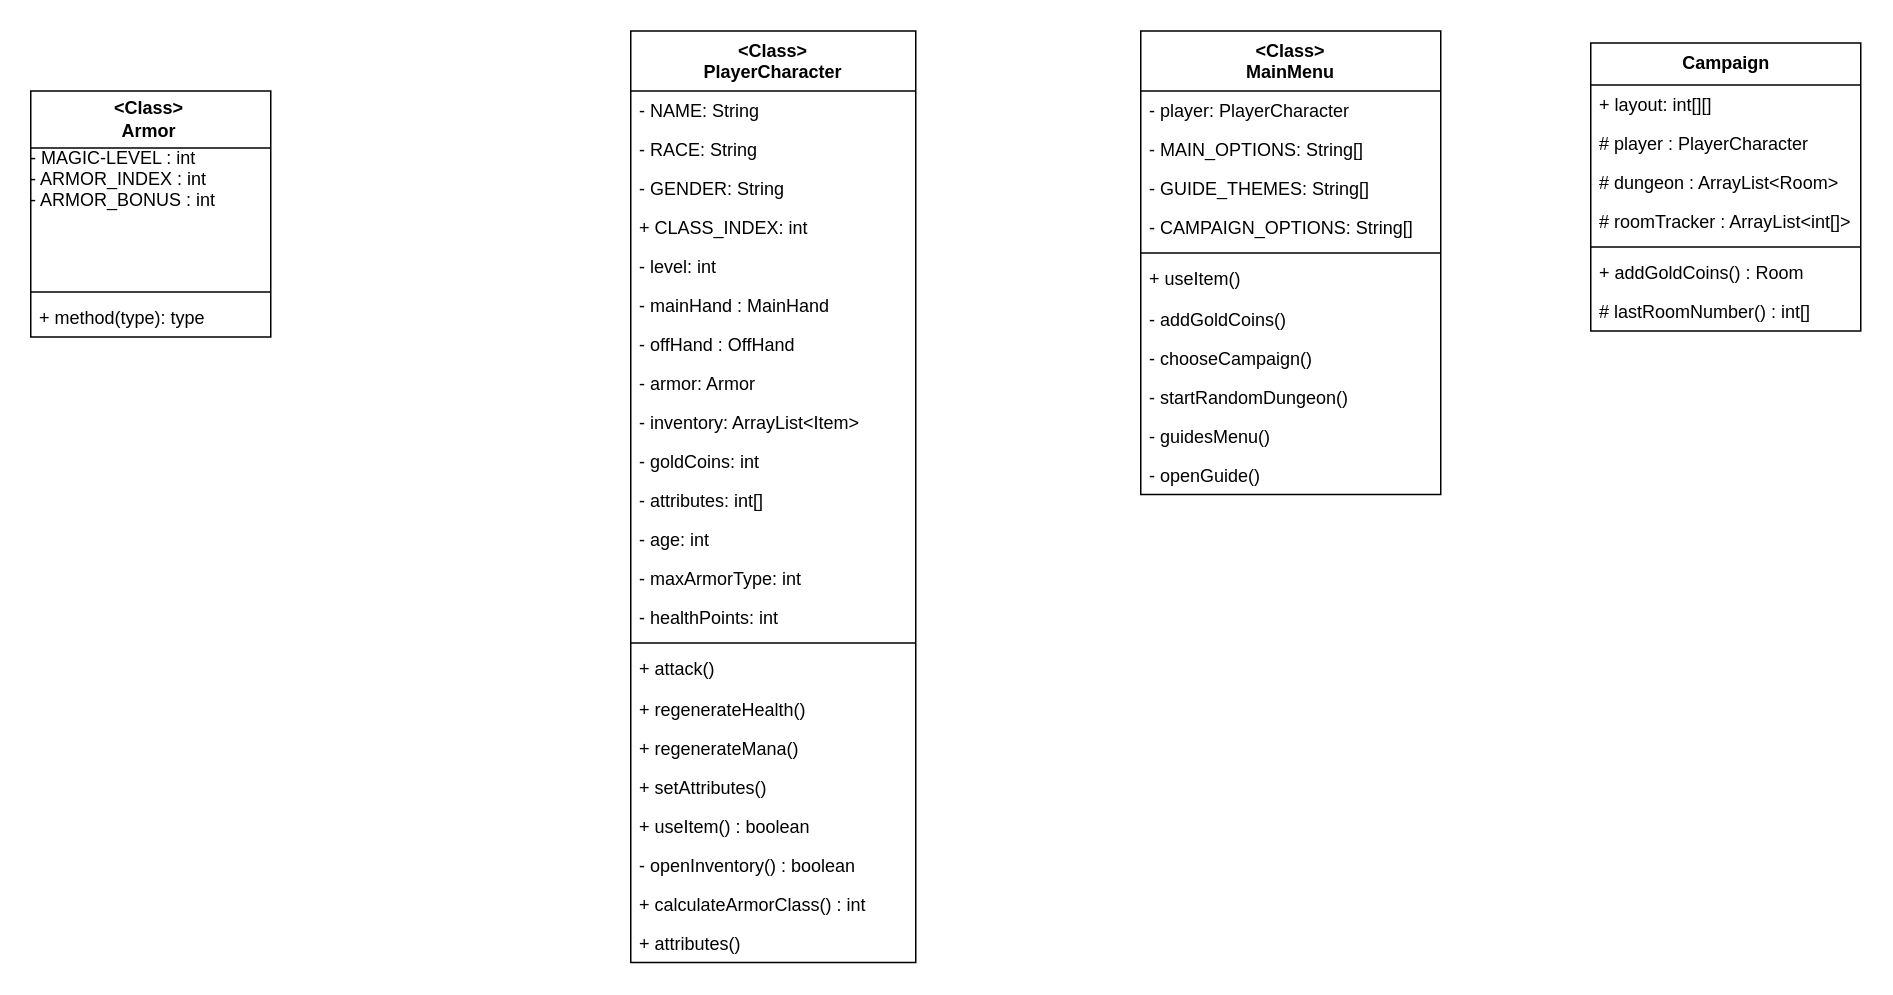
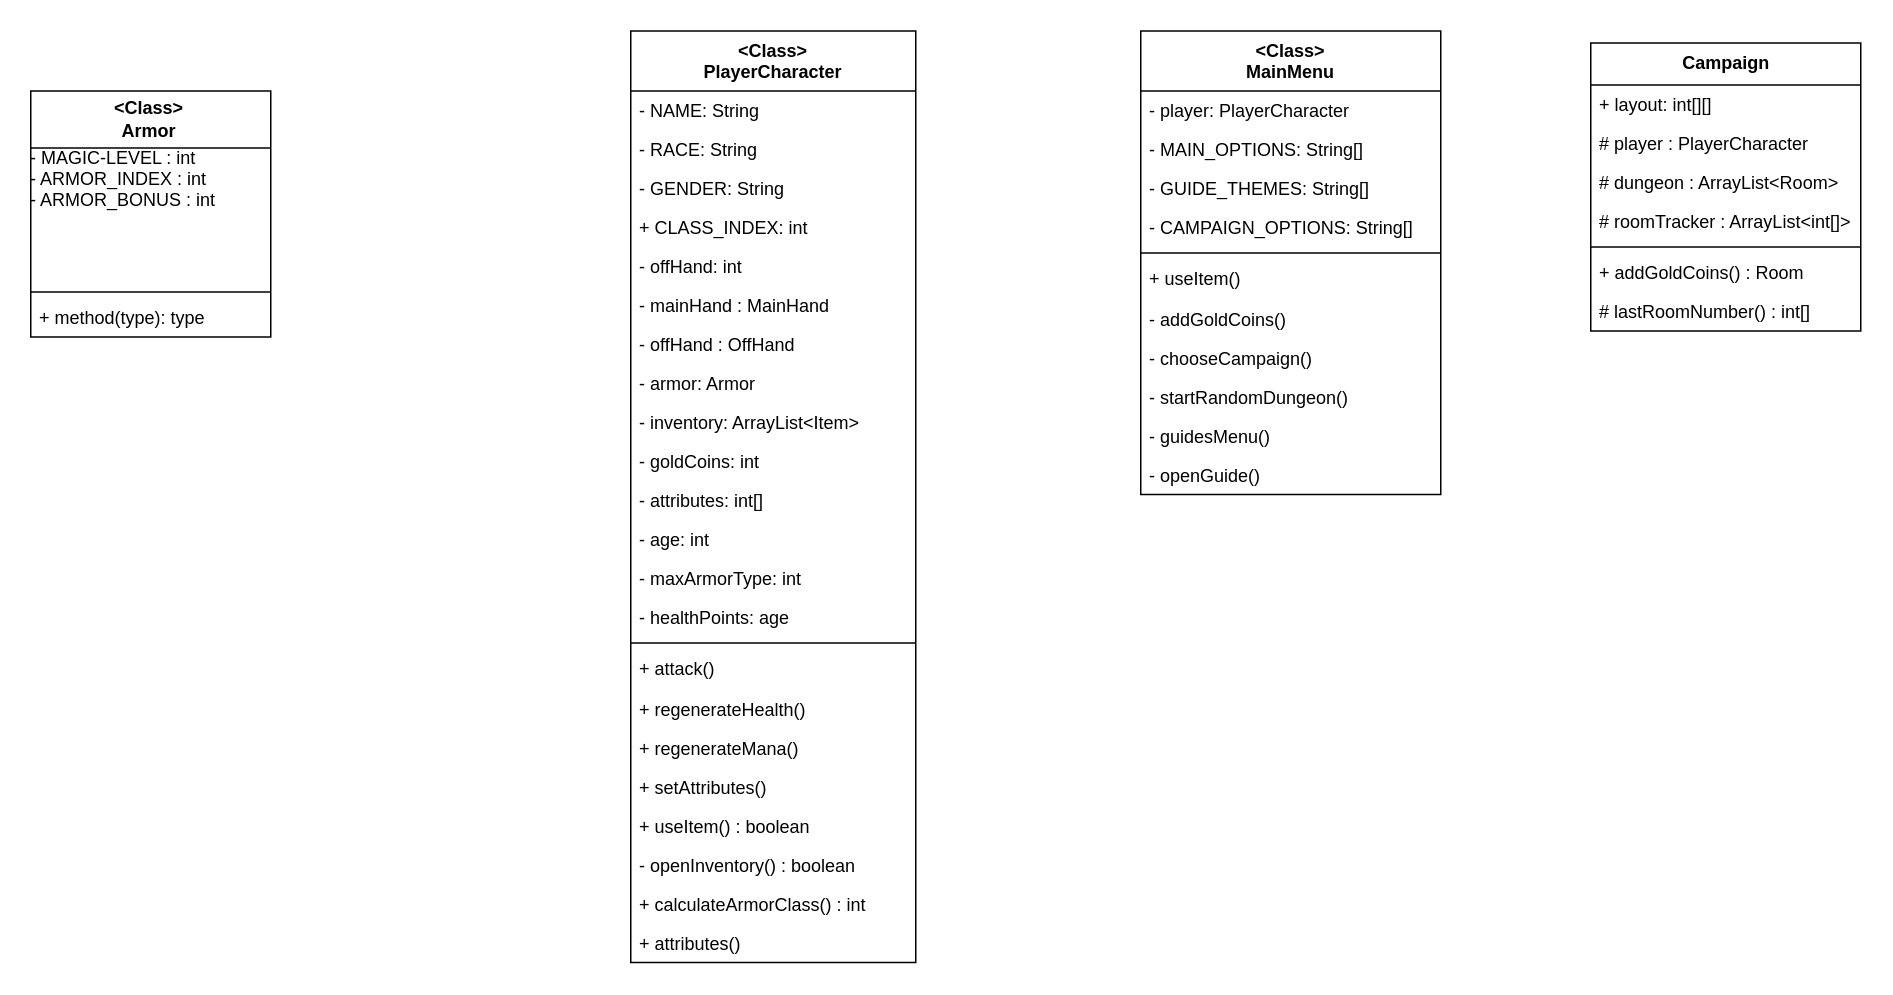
node "- level: int": label "- level: int" -> "- offHand: int"
node "- healthPoints: int": label "- healthPoints: int" -> "- healthPoints: age"
